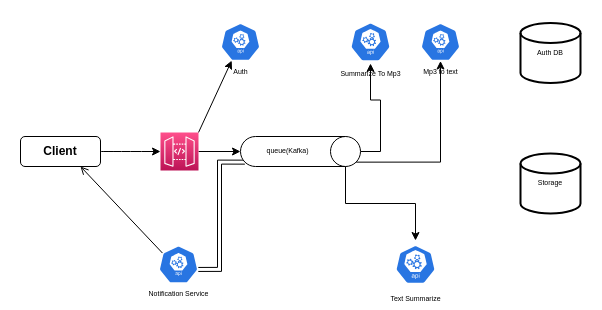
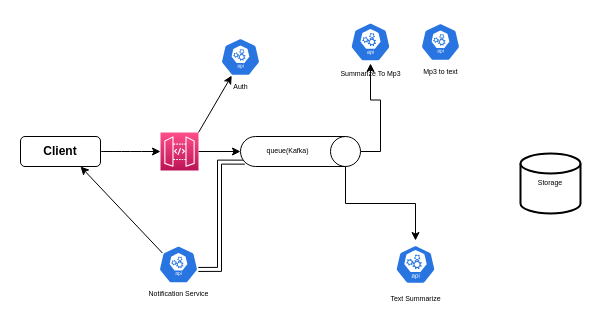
node "Auth": moved (241, 42) -> (241, 57)
node "Auth DB": removed
edge "queue(Kafka)" -> "Mp3 to text": removed
edge "Notification Service" -> "Client": arrowhead open -> classic
